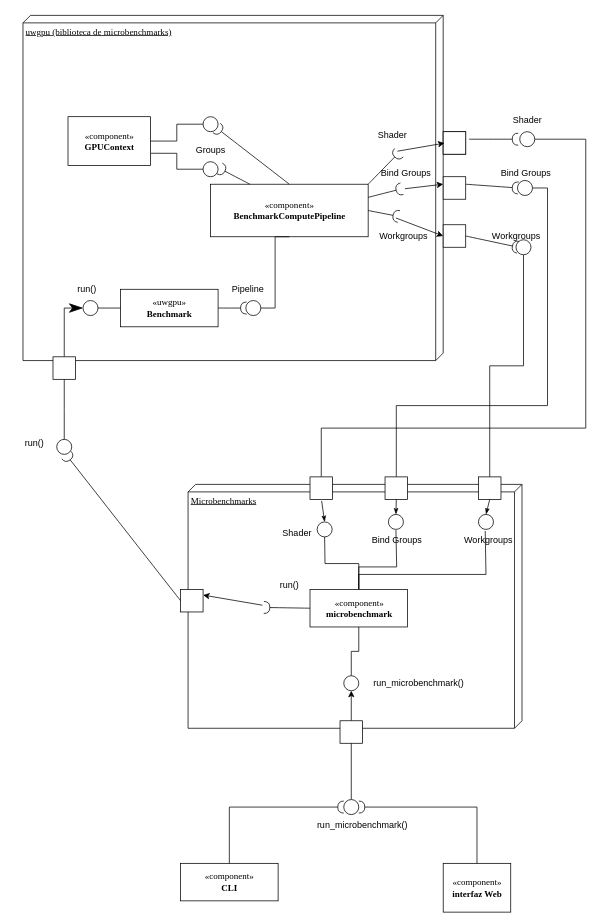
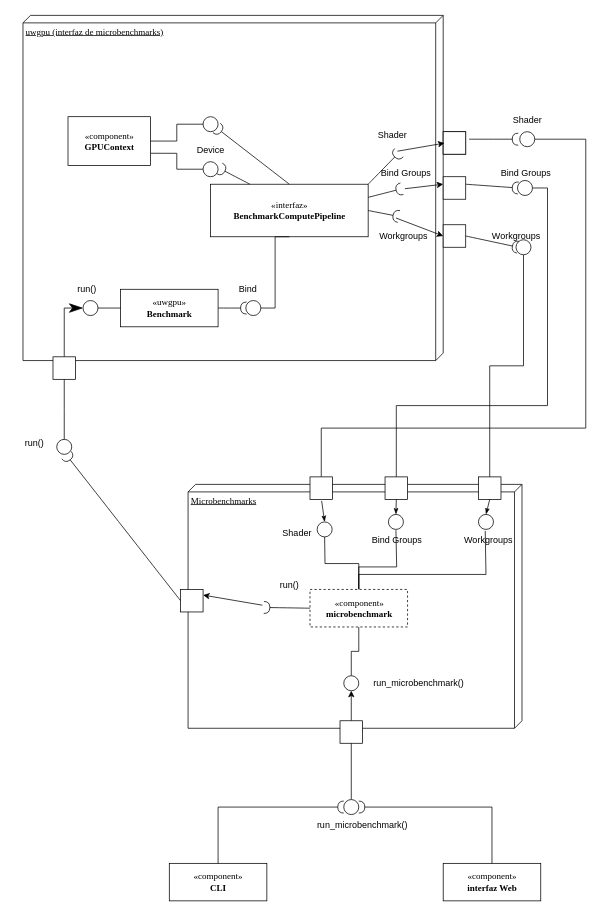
node "uwgpu (biblioteca de microbenchmarks)": label "uwgpu (biblioteca de microbenchmarks)" -> "uwgpu (interfaz de microbenchmarks)"
node "Groups": label "Groups" -> "Device"
node "«component» BenchmarkComputePipeline": label "«component» BenchmarkComputePipeline" -> "«interfaz» BenchmarkComputePipeline"
node "Pipeline": label "Pipeline" -> "Bind"
node "«component» microbenchmark": style solid -> dashed
node "«component» CLI": moved (229, 882) -> (218, 882)
node "«component» interfaz Web": size 68x49 -> 98x38
